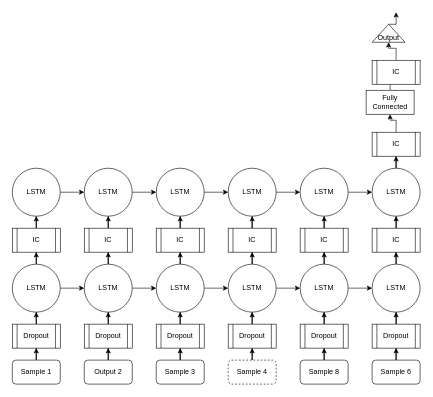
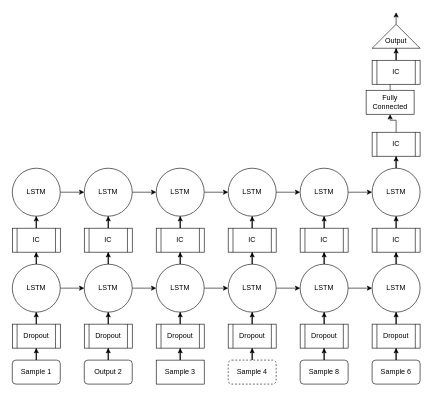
node "Output": size 33x18 -> 48x24
node "Sample 3": shape rounded rectangle -> rectangle
